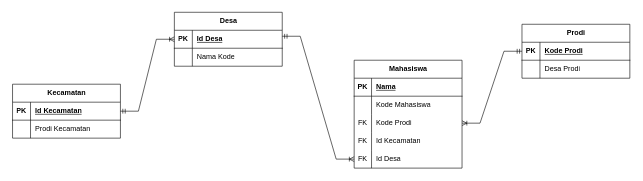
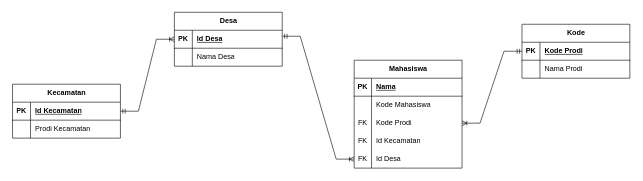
node "Prodi": label "Prodi" -> "Kode"
node "Nama Kode": label "Nama Kode" -> "Nama Desa"
node "Desa Prodi": label "Desa Prodi" -> "Nama Prodi"
